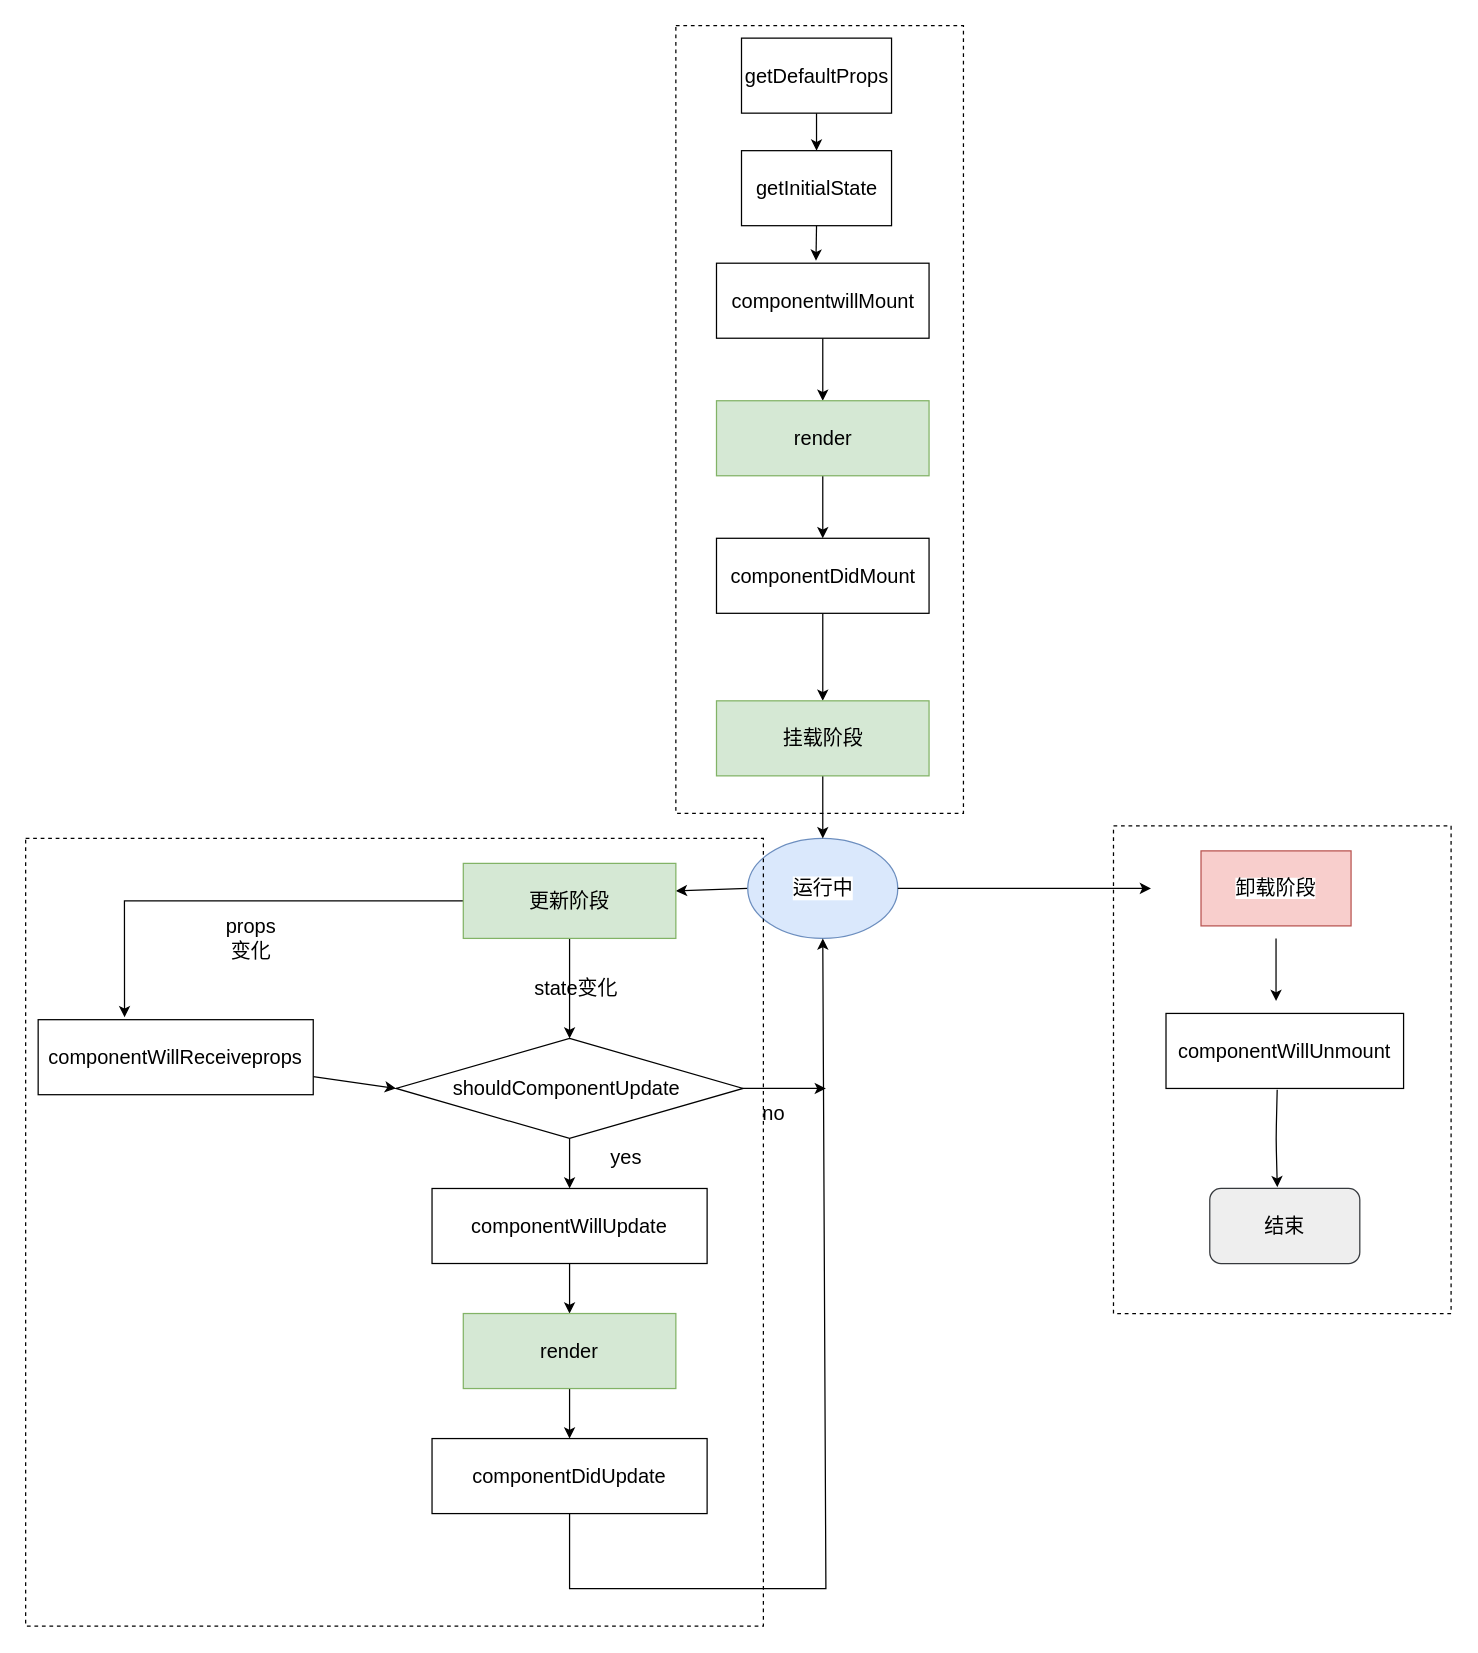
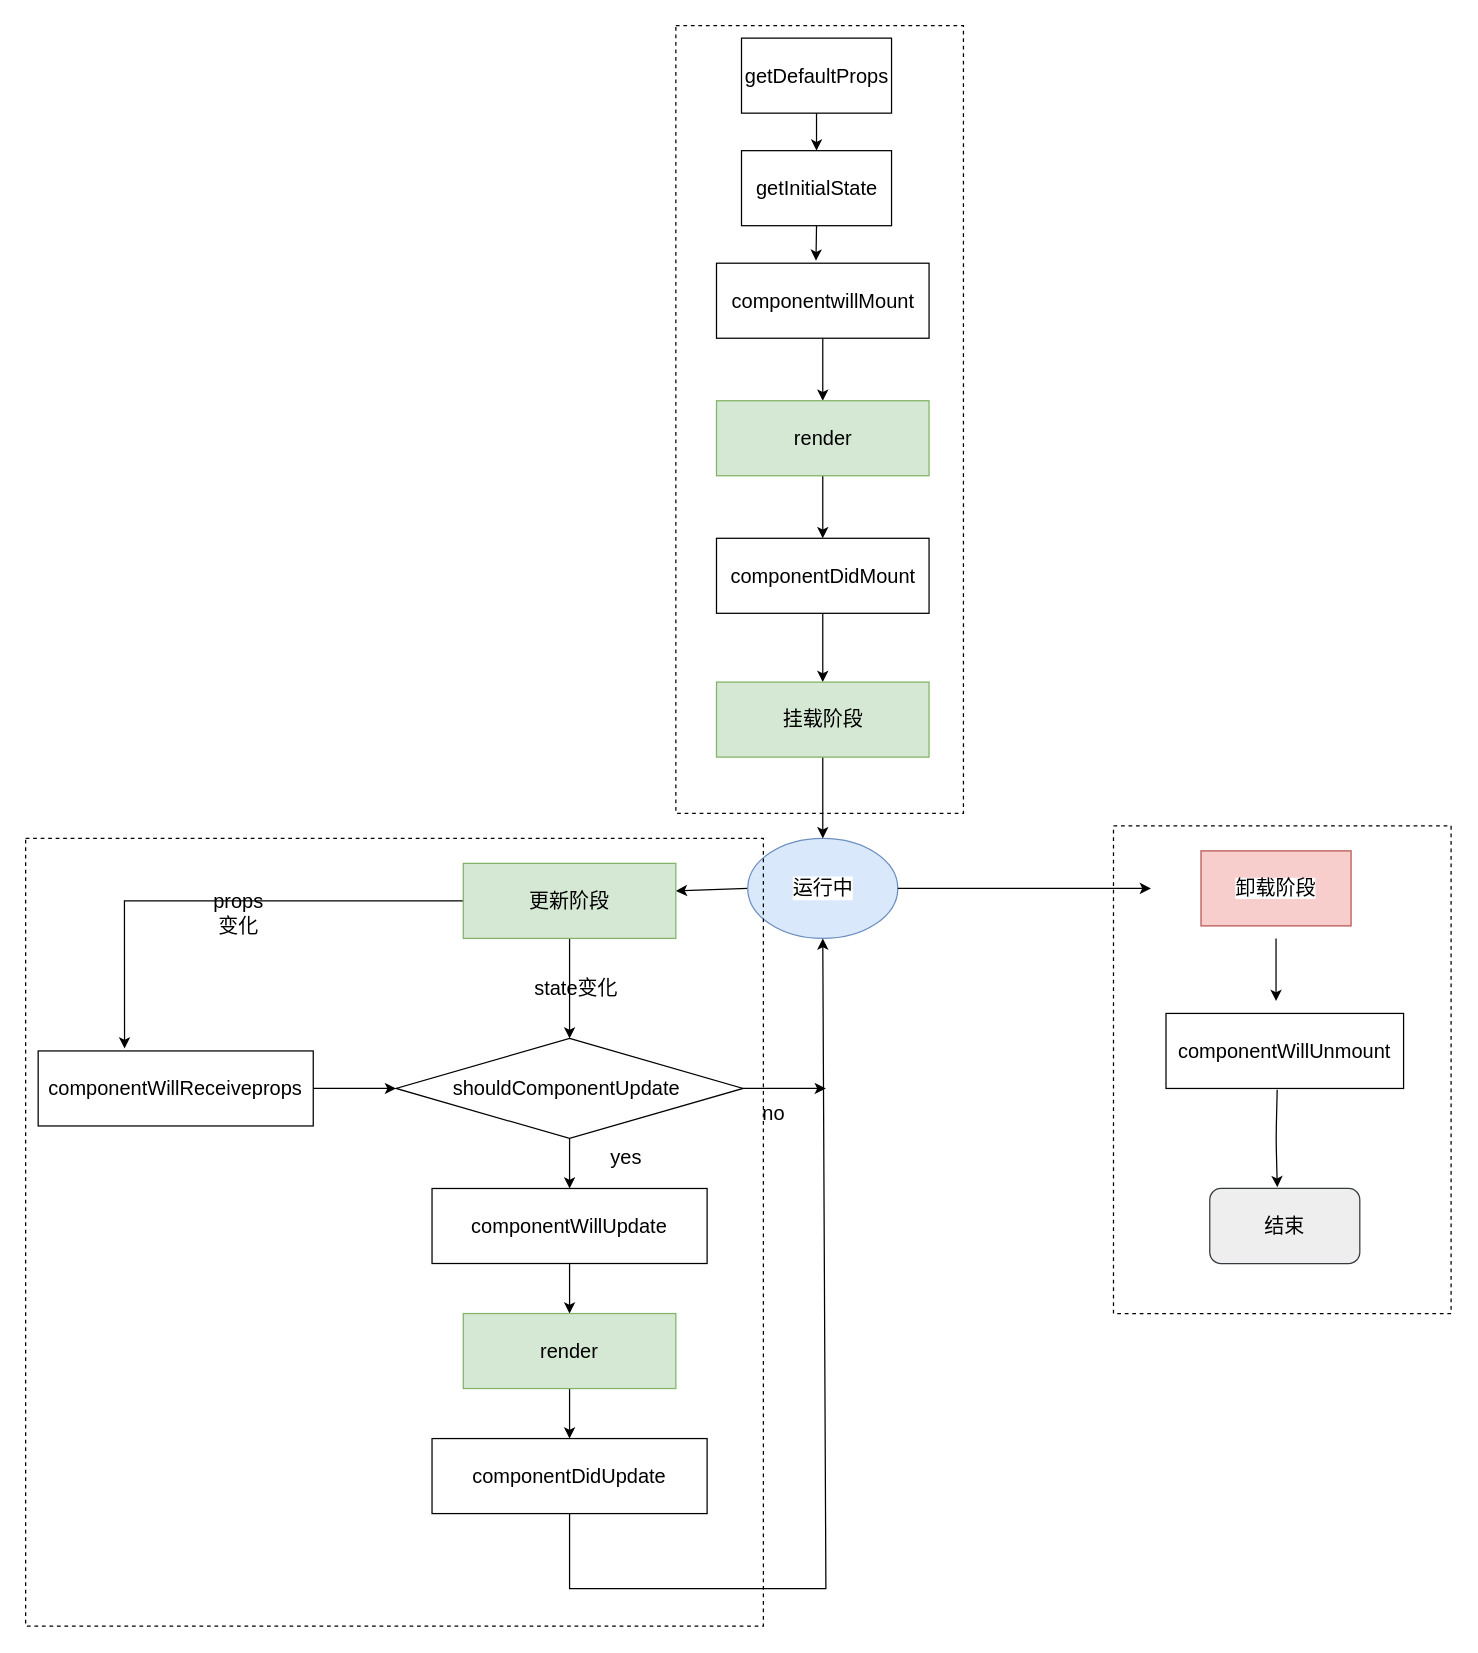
node "挂载阶段": moved (823, 738) -> (823, 719)
node "props 变化": moved (251, 938) -> (238, 913)
node "componentWillReceiveprops": moved (176, 1057) -> (176, 1088)
